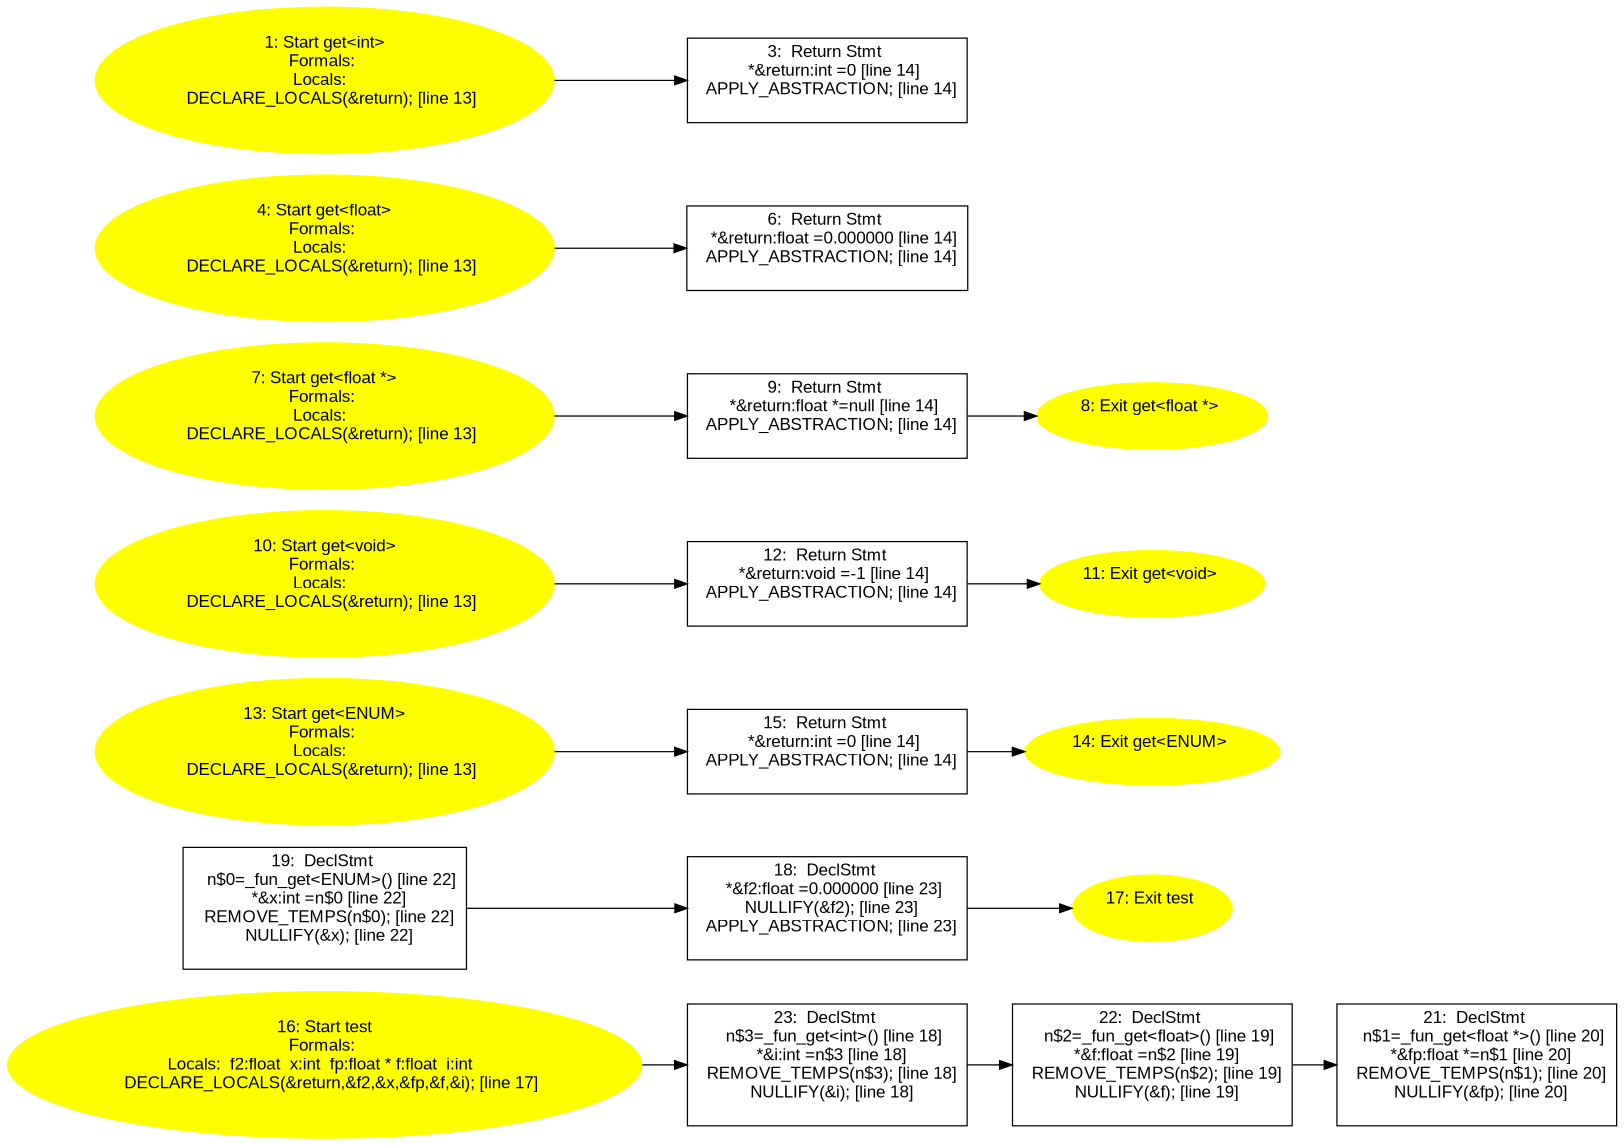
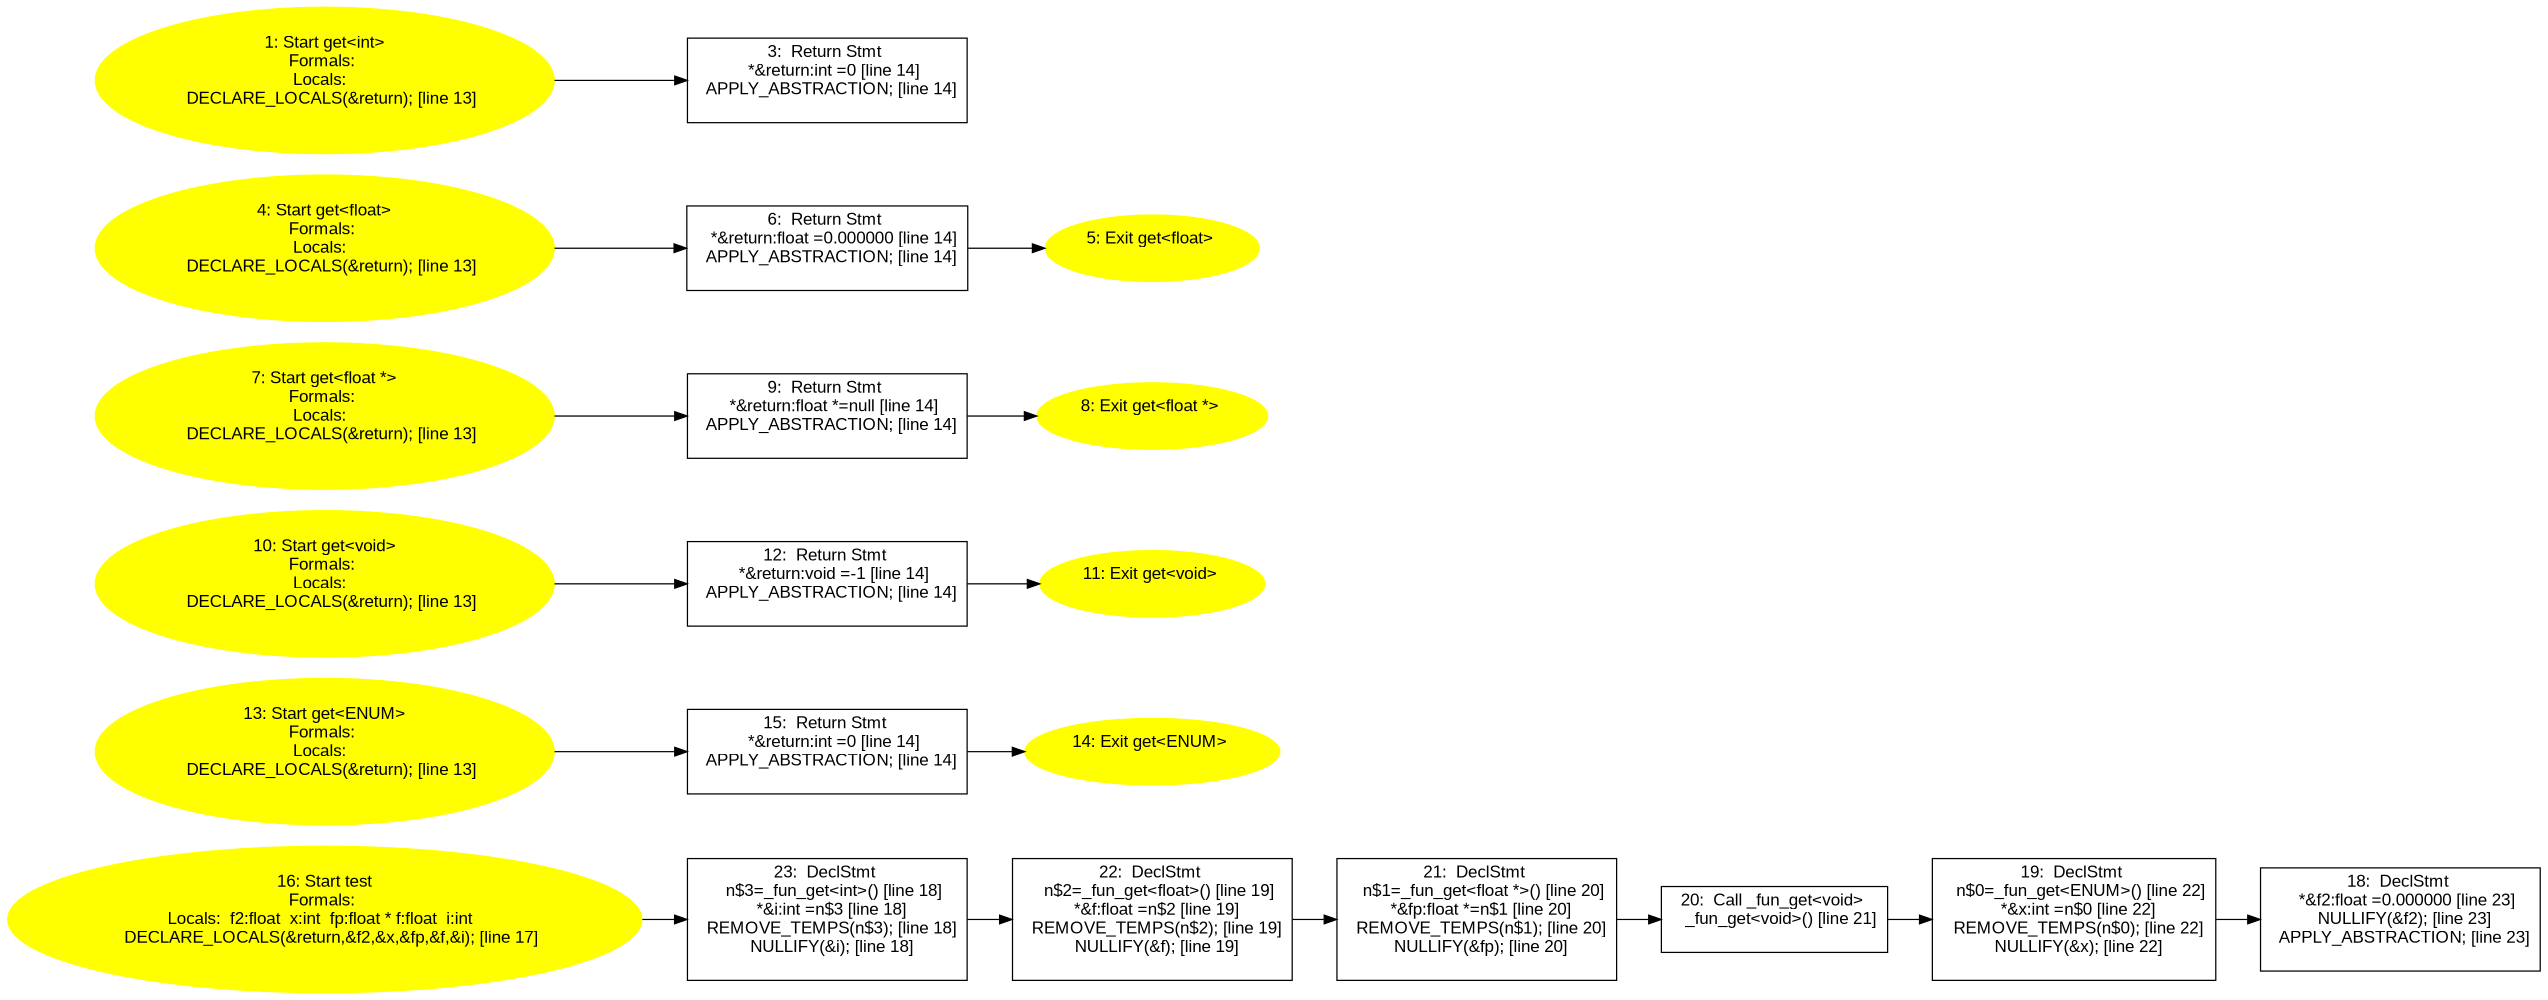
node "5: Exit get<float>": added
node "17: Exit test": removed
node "20:  Call _fun_get<void> _fun_get<void>() [line 21]": added
